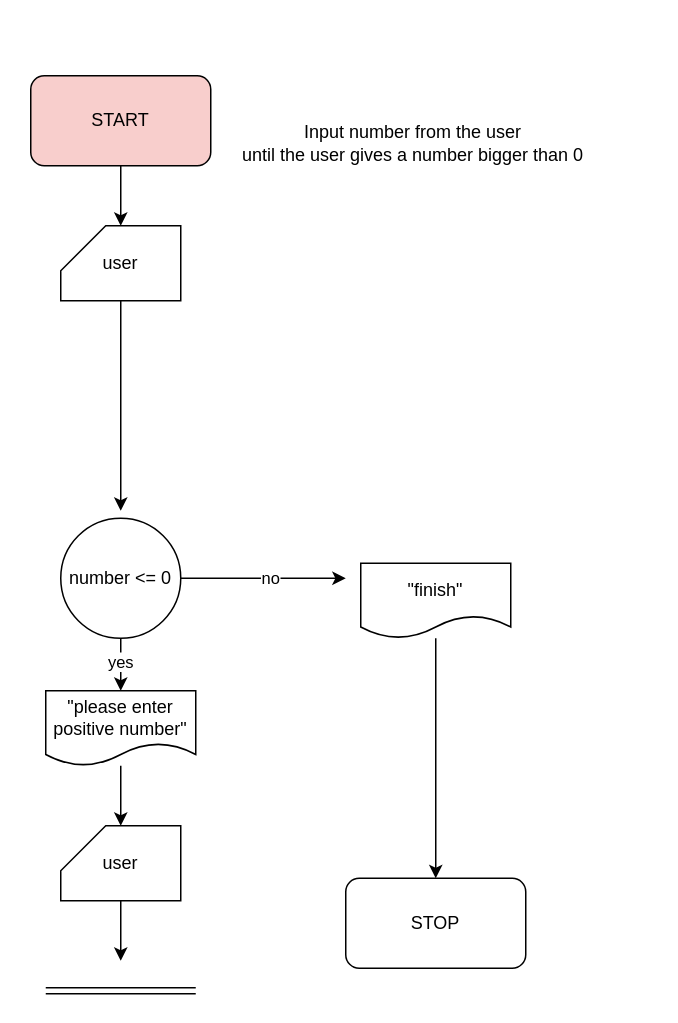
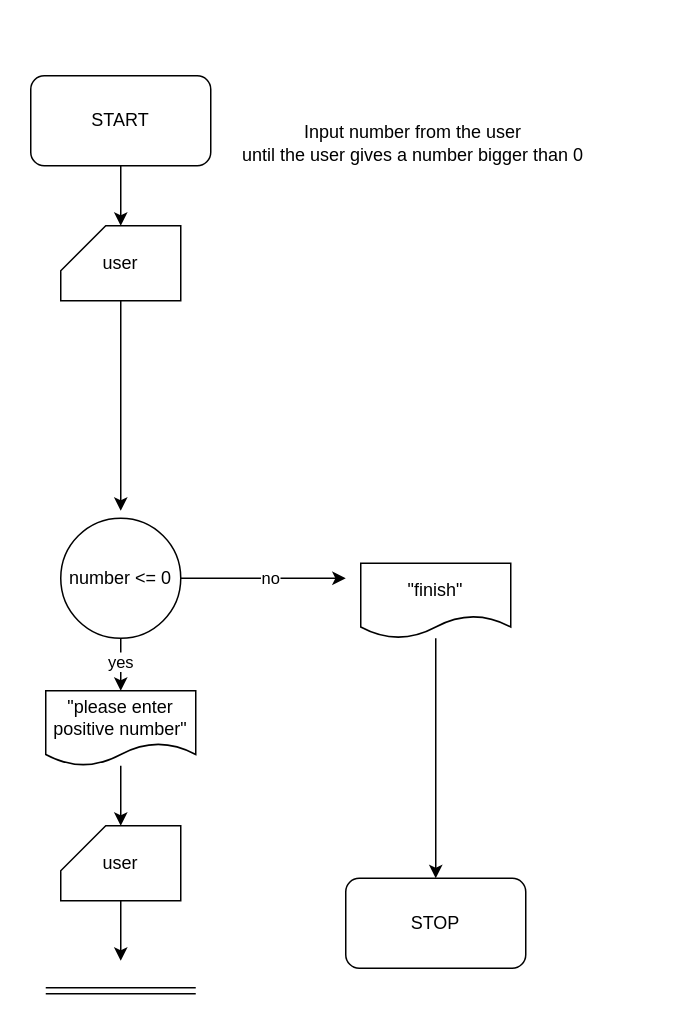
node "START": fillcolor #f8cecc -> #ffffff
